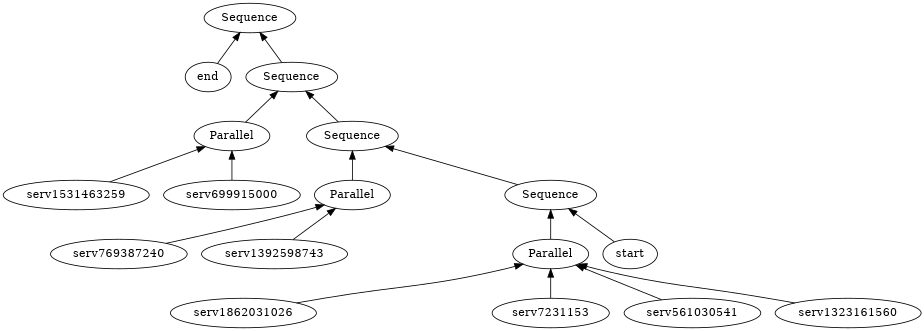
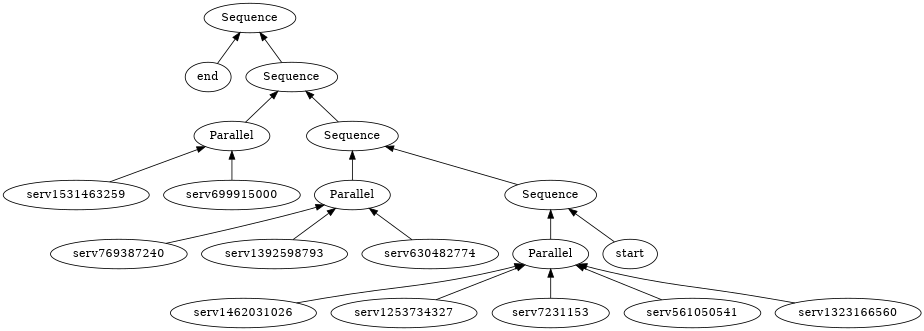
node "serv1392598743": label "serv1392598743" -> "serv1392598793"
node "serv630482774": added
node "serv1862031026": label "serv1862031026" -> "serv1462031026"
node "serv1253734327": added
node "serv561030541": label "serv561030541" -> "serv561050541"
node "serv1323161560": label "serv1323161560" -> "serv1323166560"
